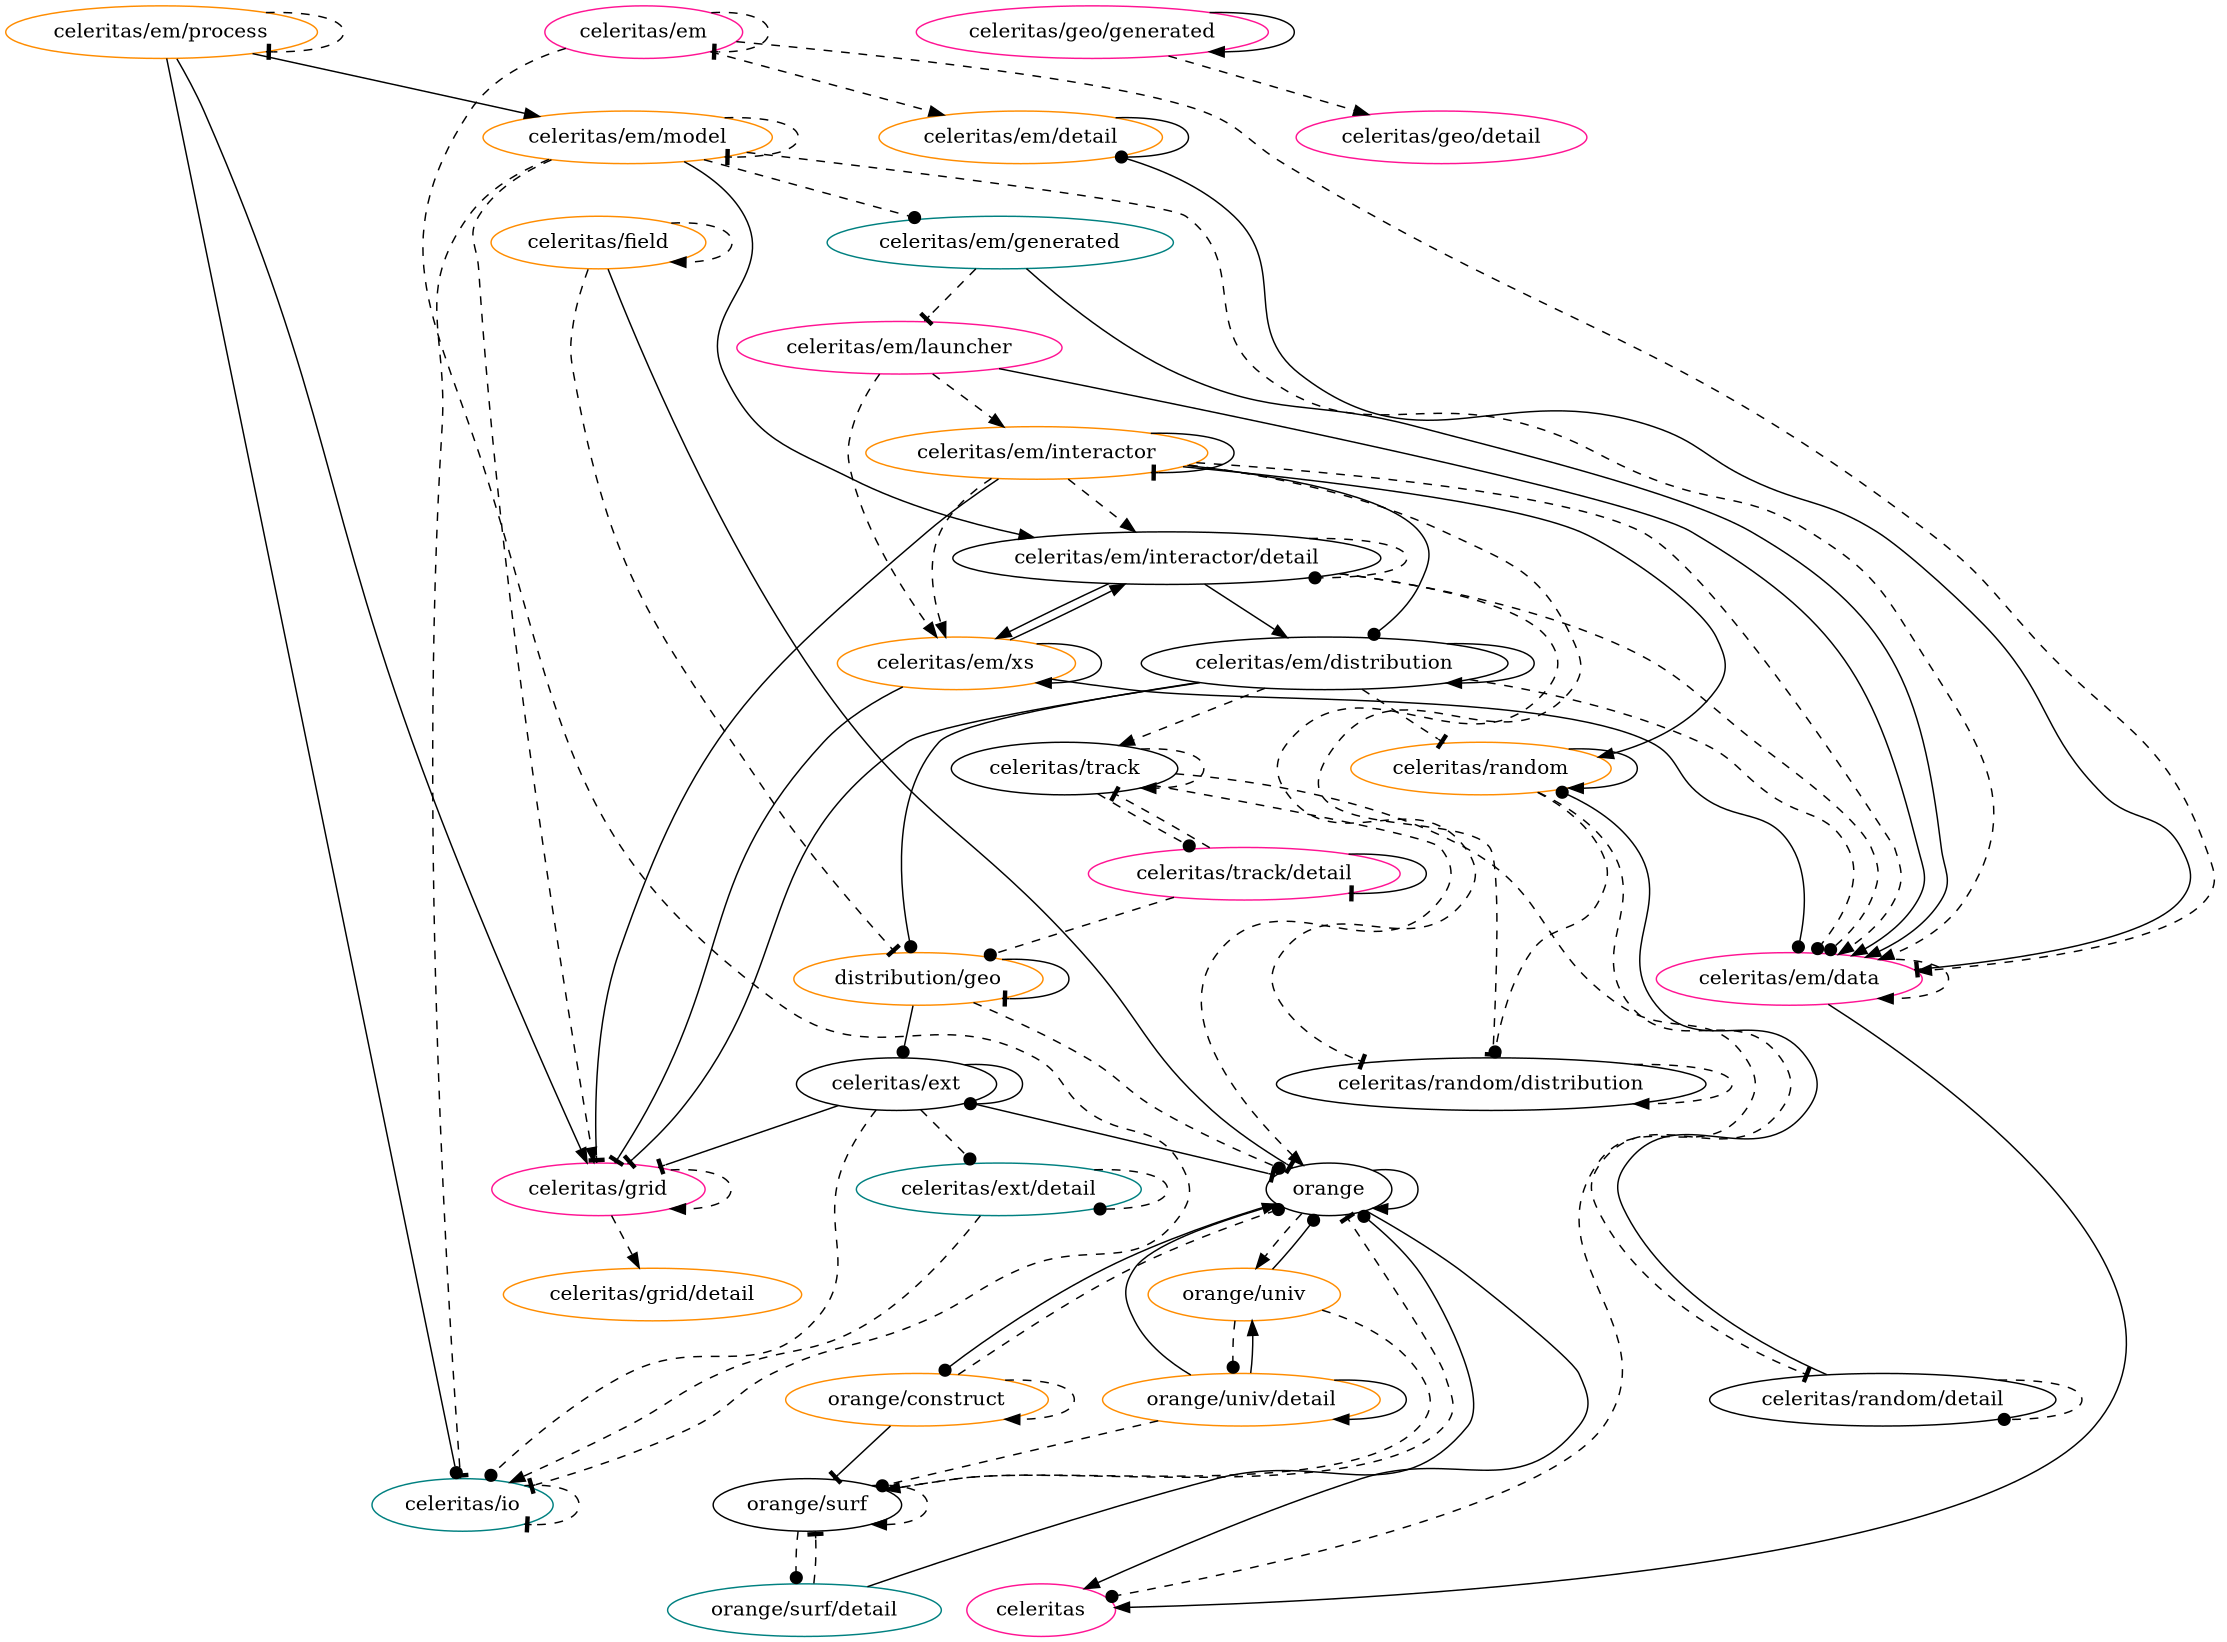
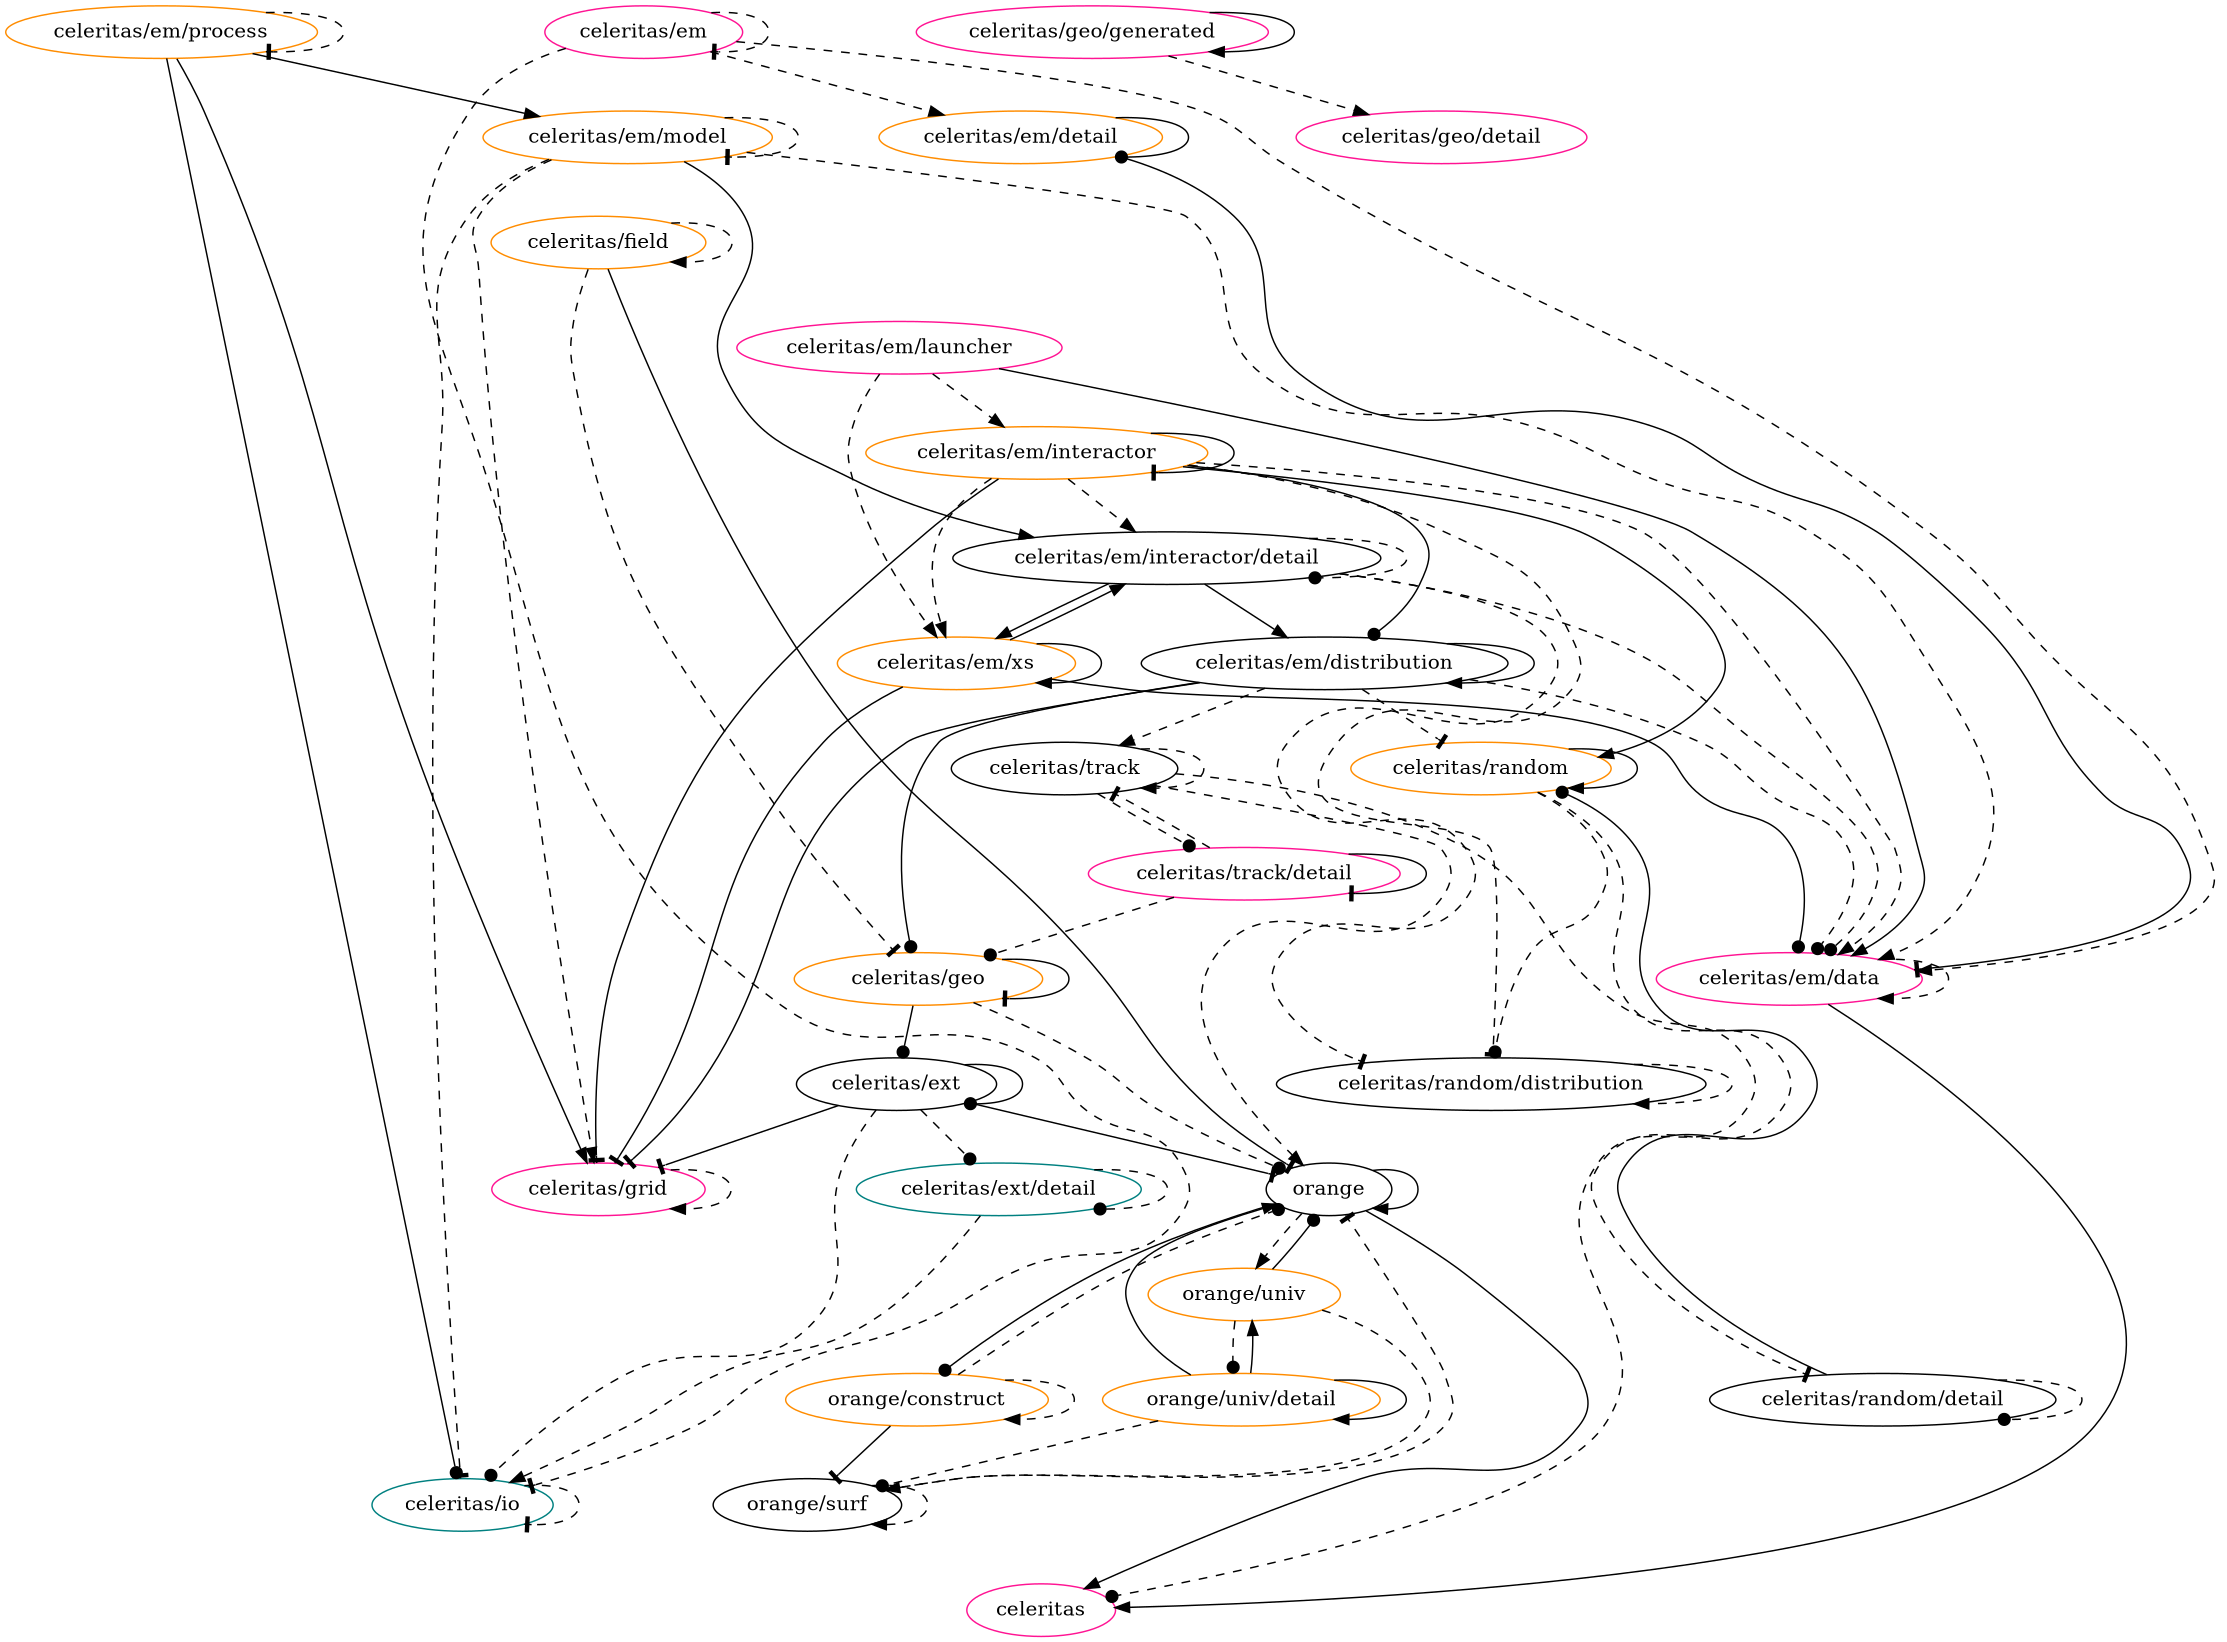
node "celeritas/em/generated": removed
node "distribution/geo": label "distribution/geo" -> "celeritas/geo"
node "celeritas/grid/detail": removed
node "orange/surf/detail": removed
